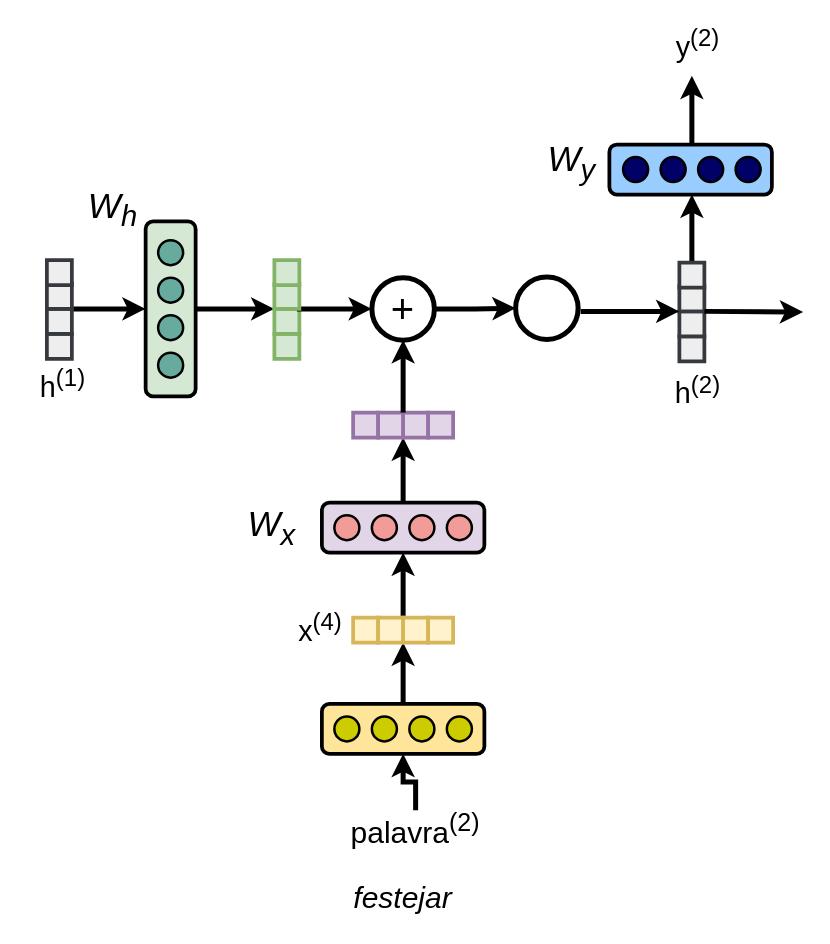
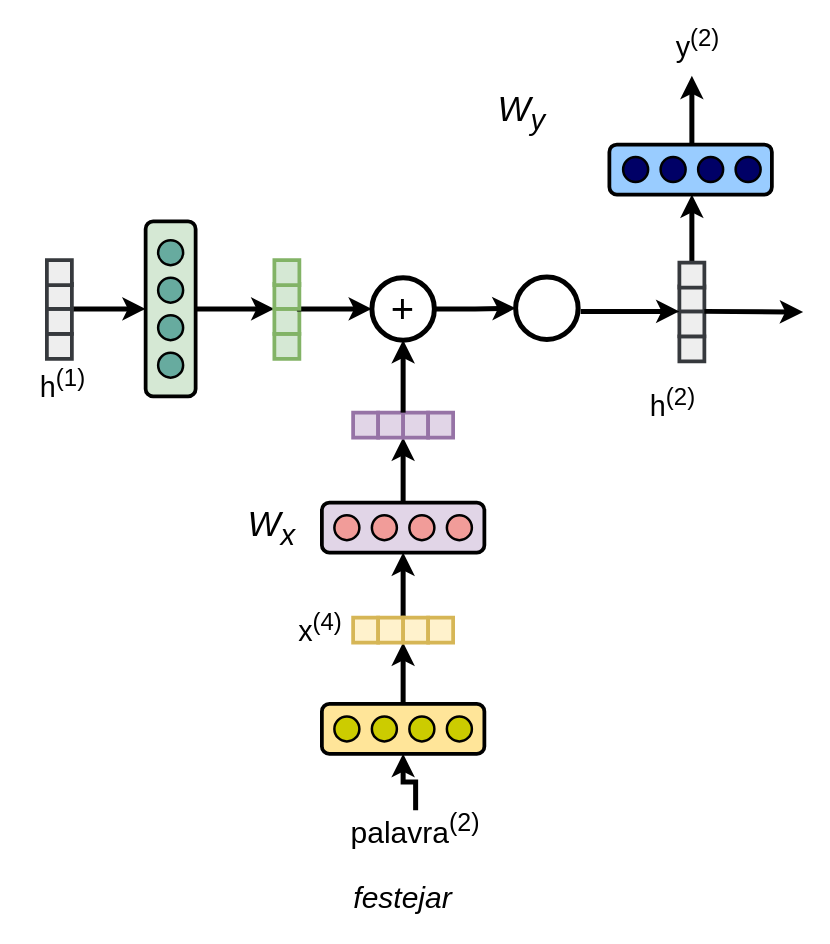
node "Wy": moved (572, 163) -> (522, 113)
node "Wh": removed
node "h(2)": moved (698, 390) -> (673, 403)
